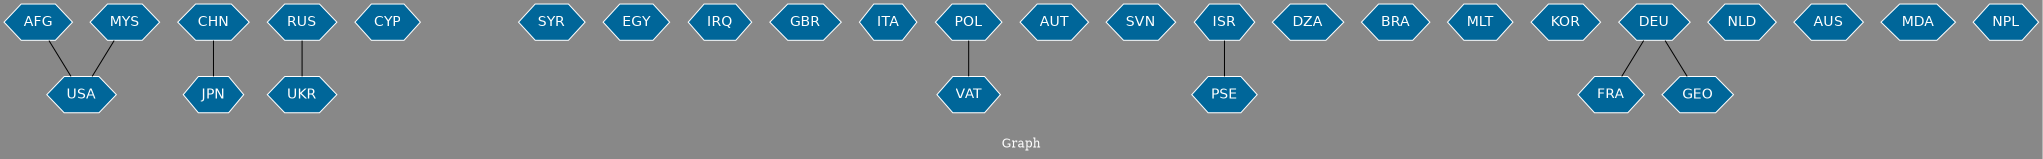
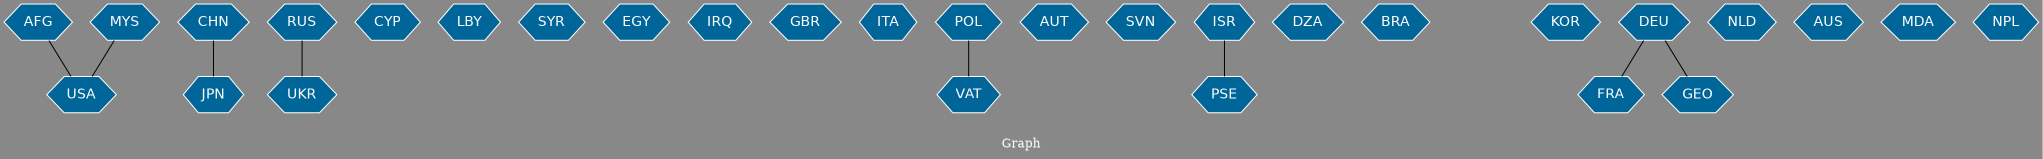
node "LBY": added
node "MLT": removed
